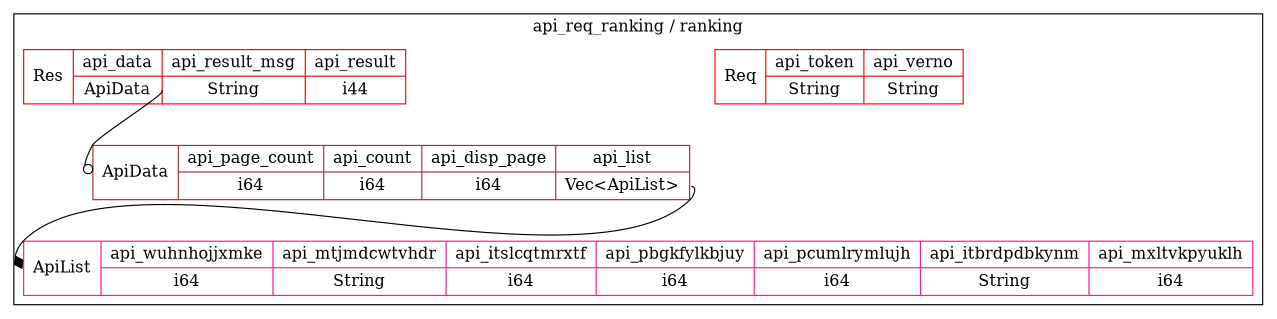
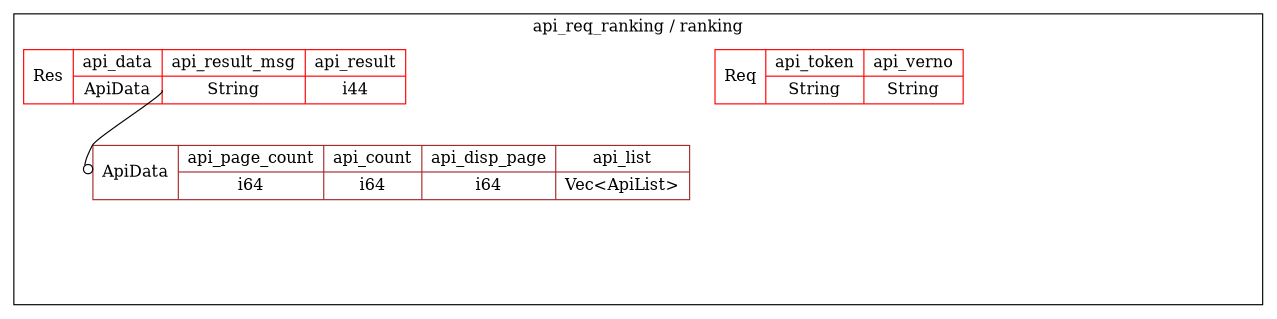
node "ApiList": removed
